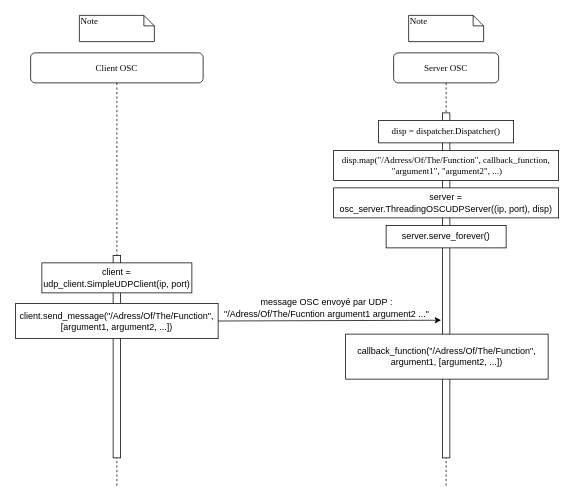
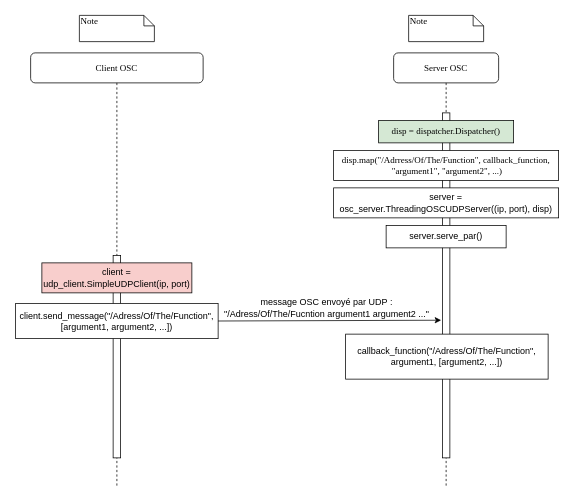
node "disp = dispatcher.Dispatcher()": fillcolor #ffffff -> #d5e8d4
node "server.serve_forever()": label "server.serve_forever()" -> "server.serve_par()"
node "client = udp_client.SimpleUDPClient(ip, port)": fillcolor #ffffff -> #f8cecc
